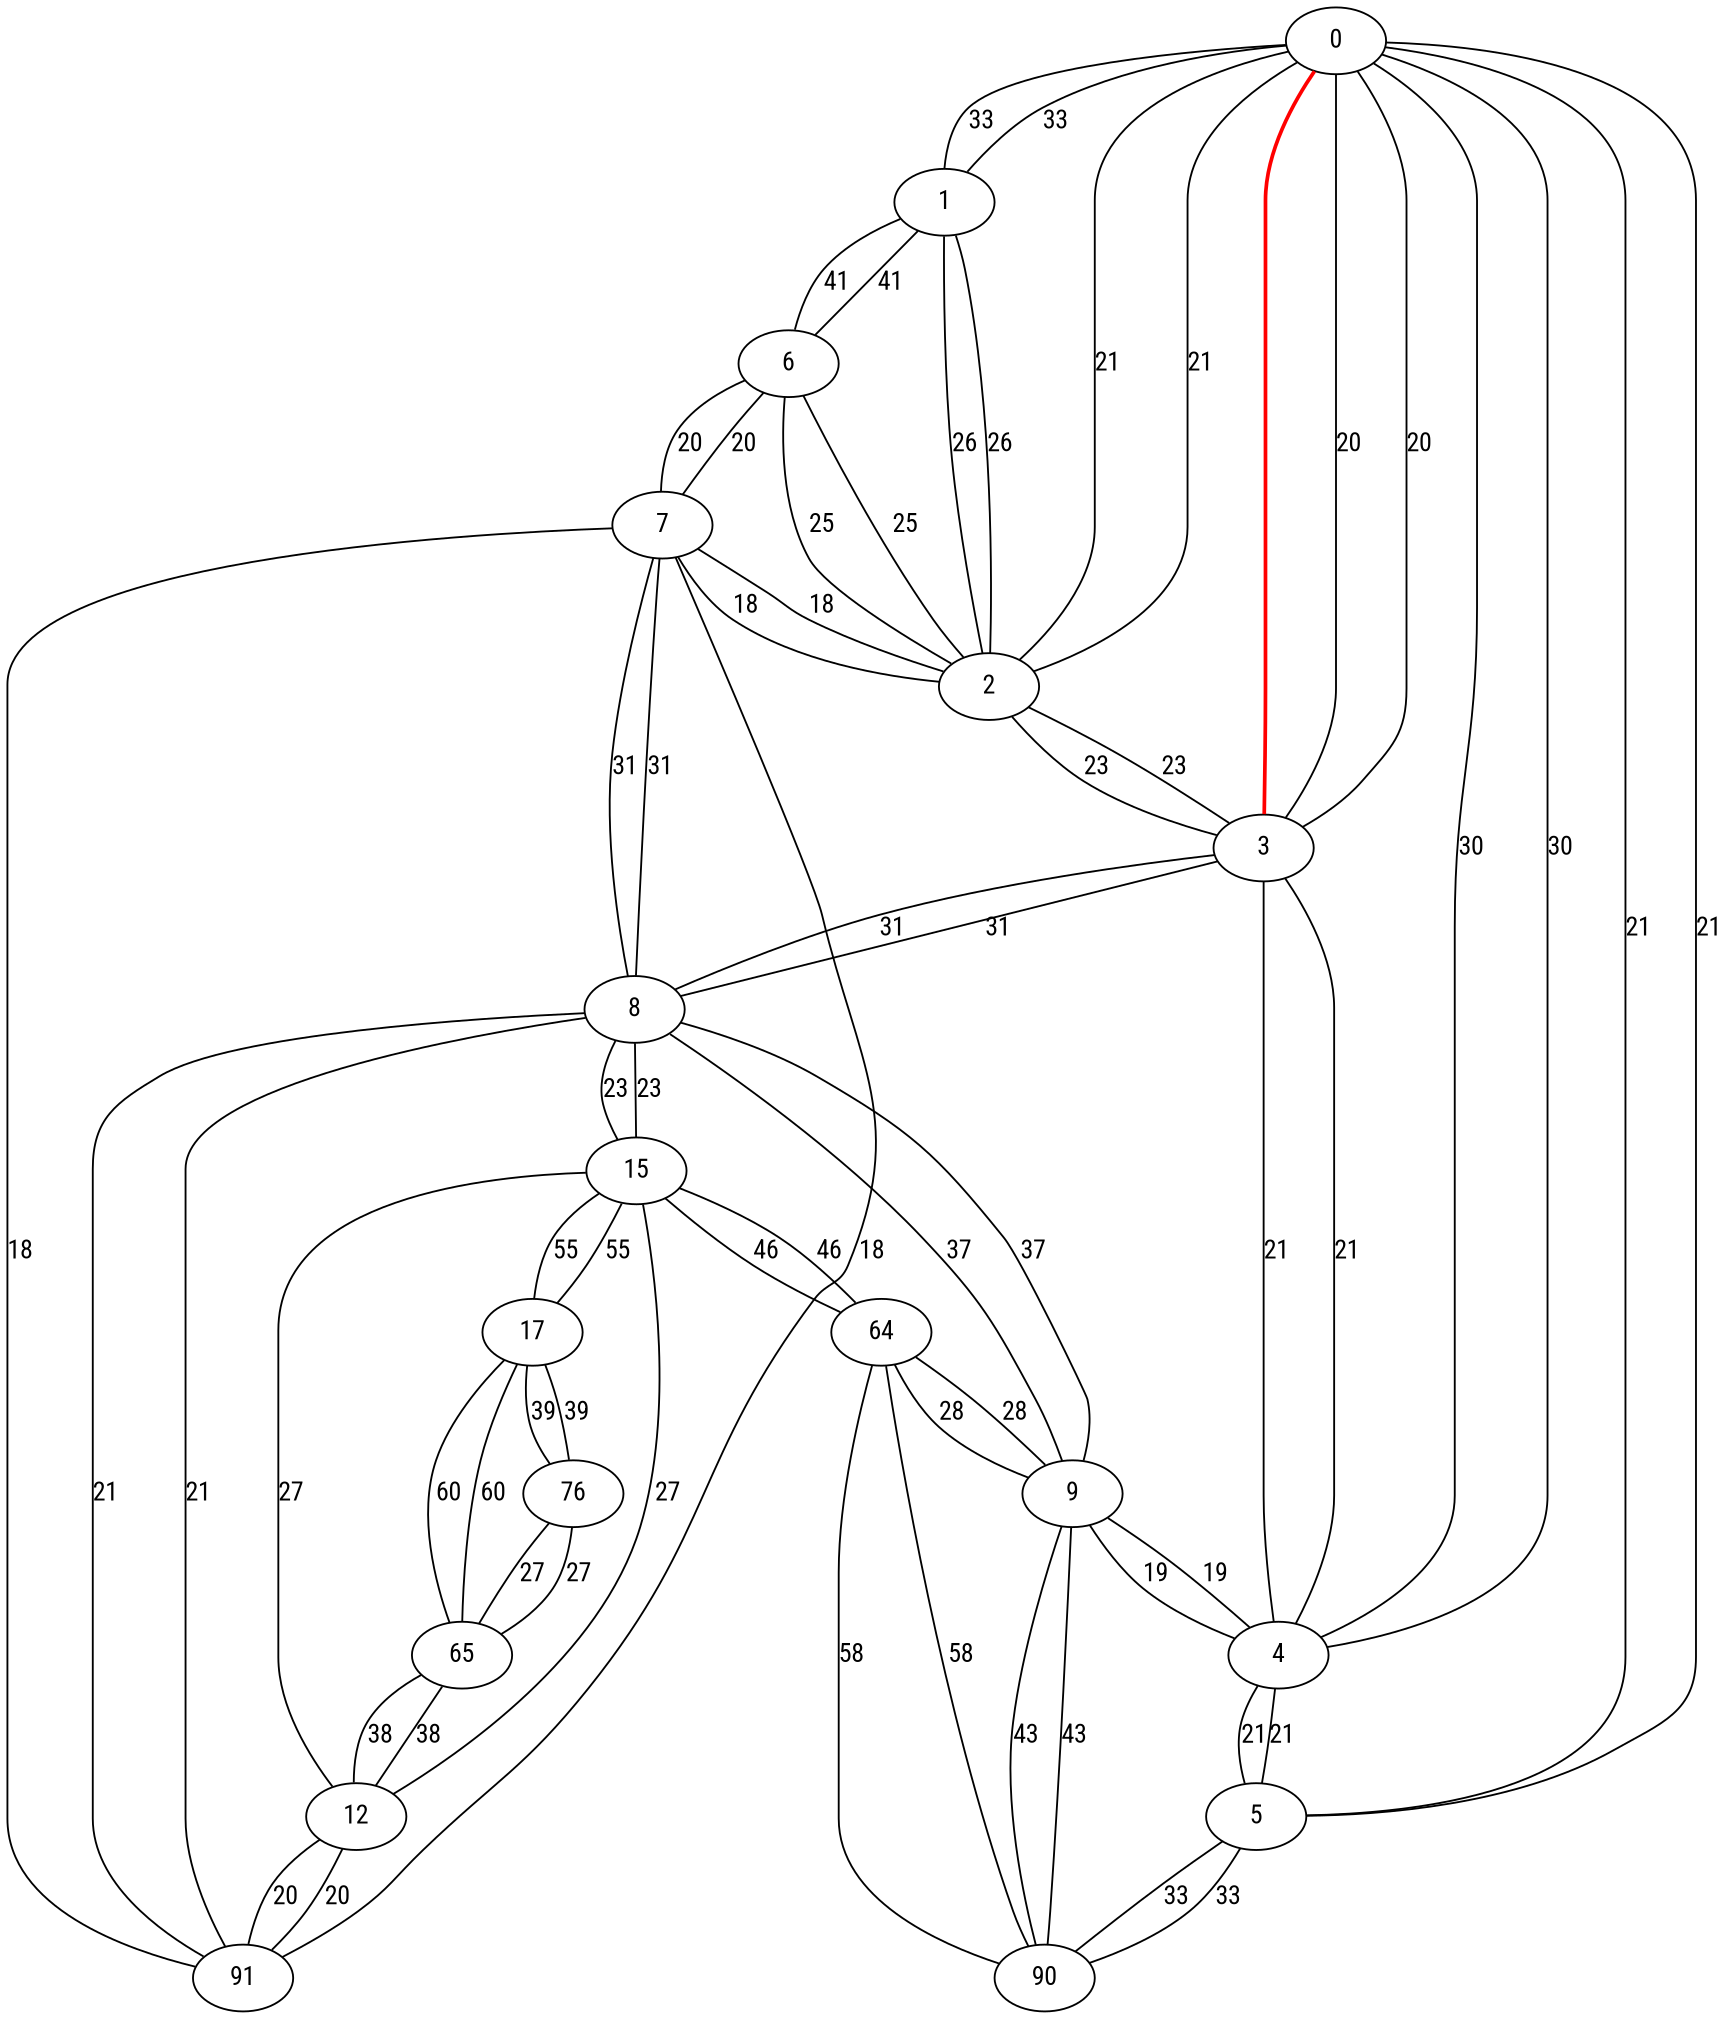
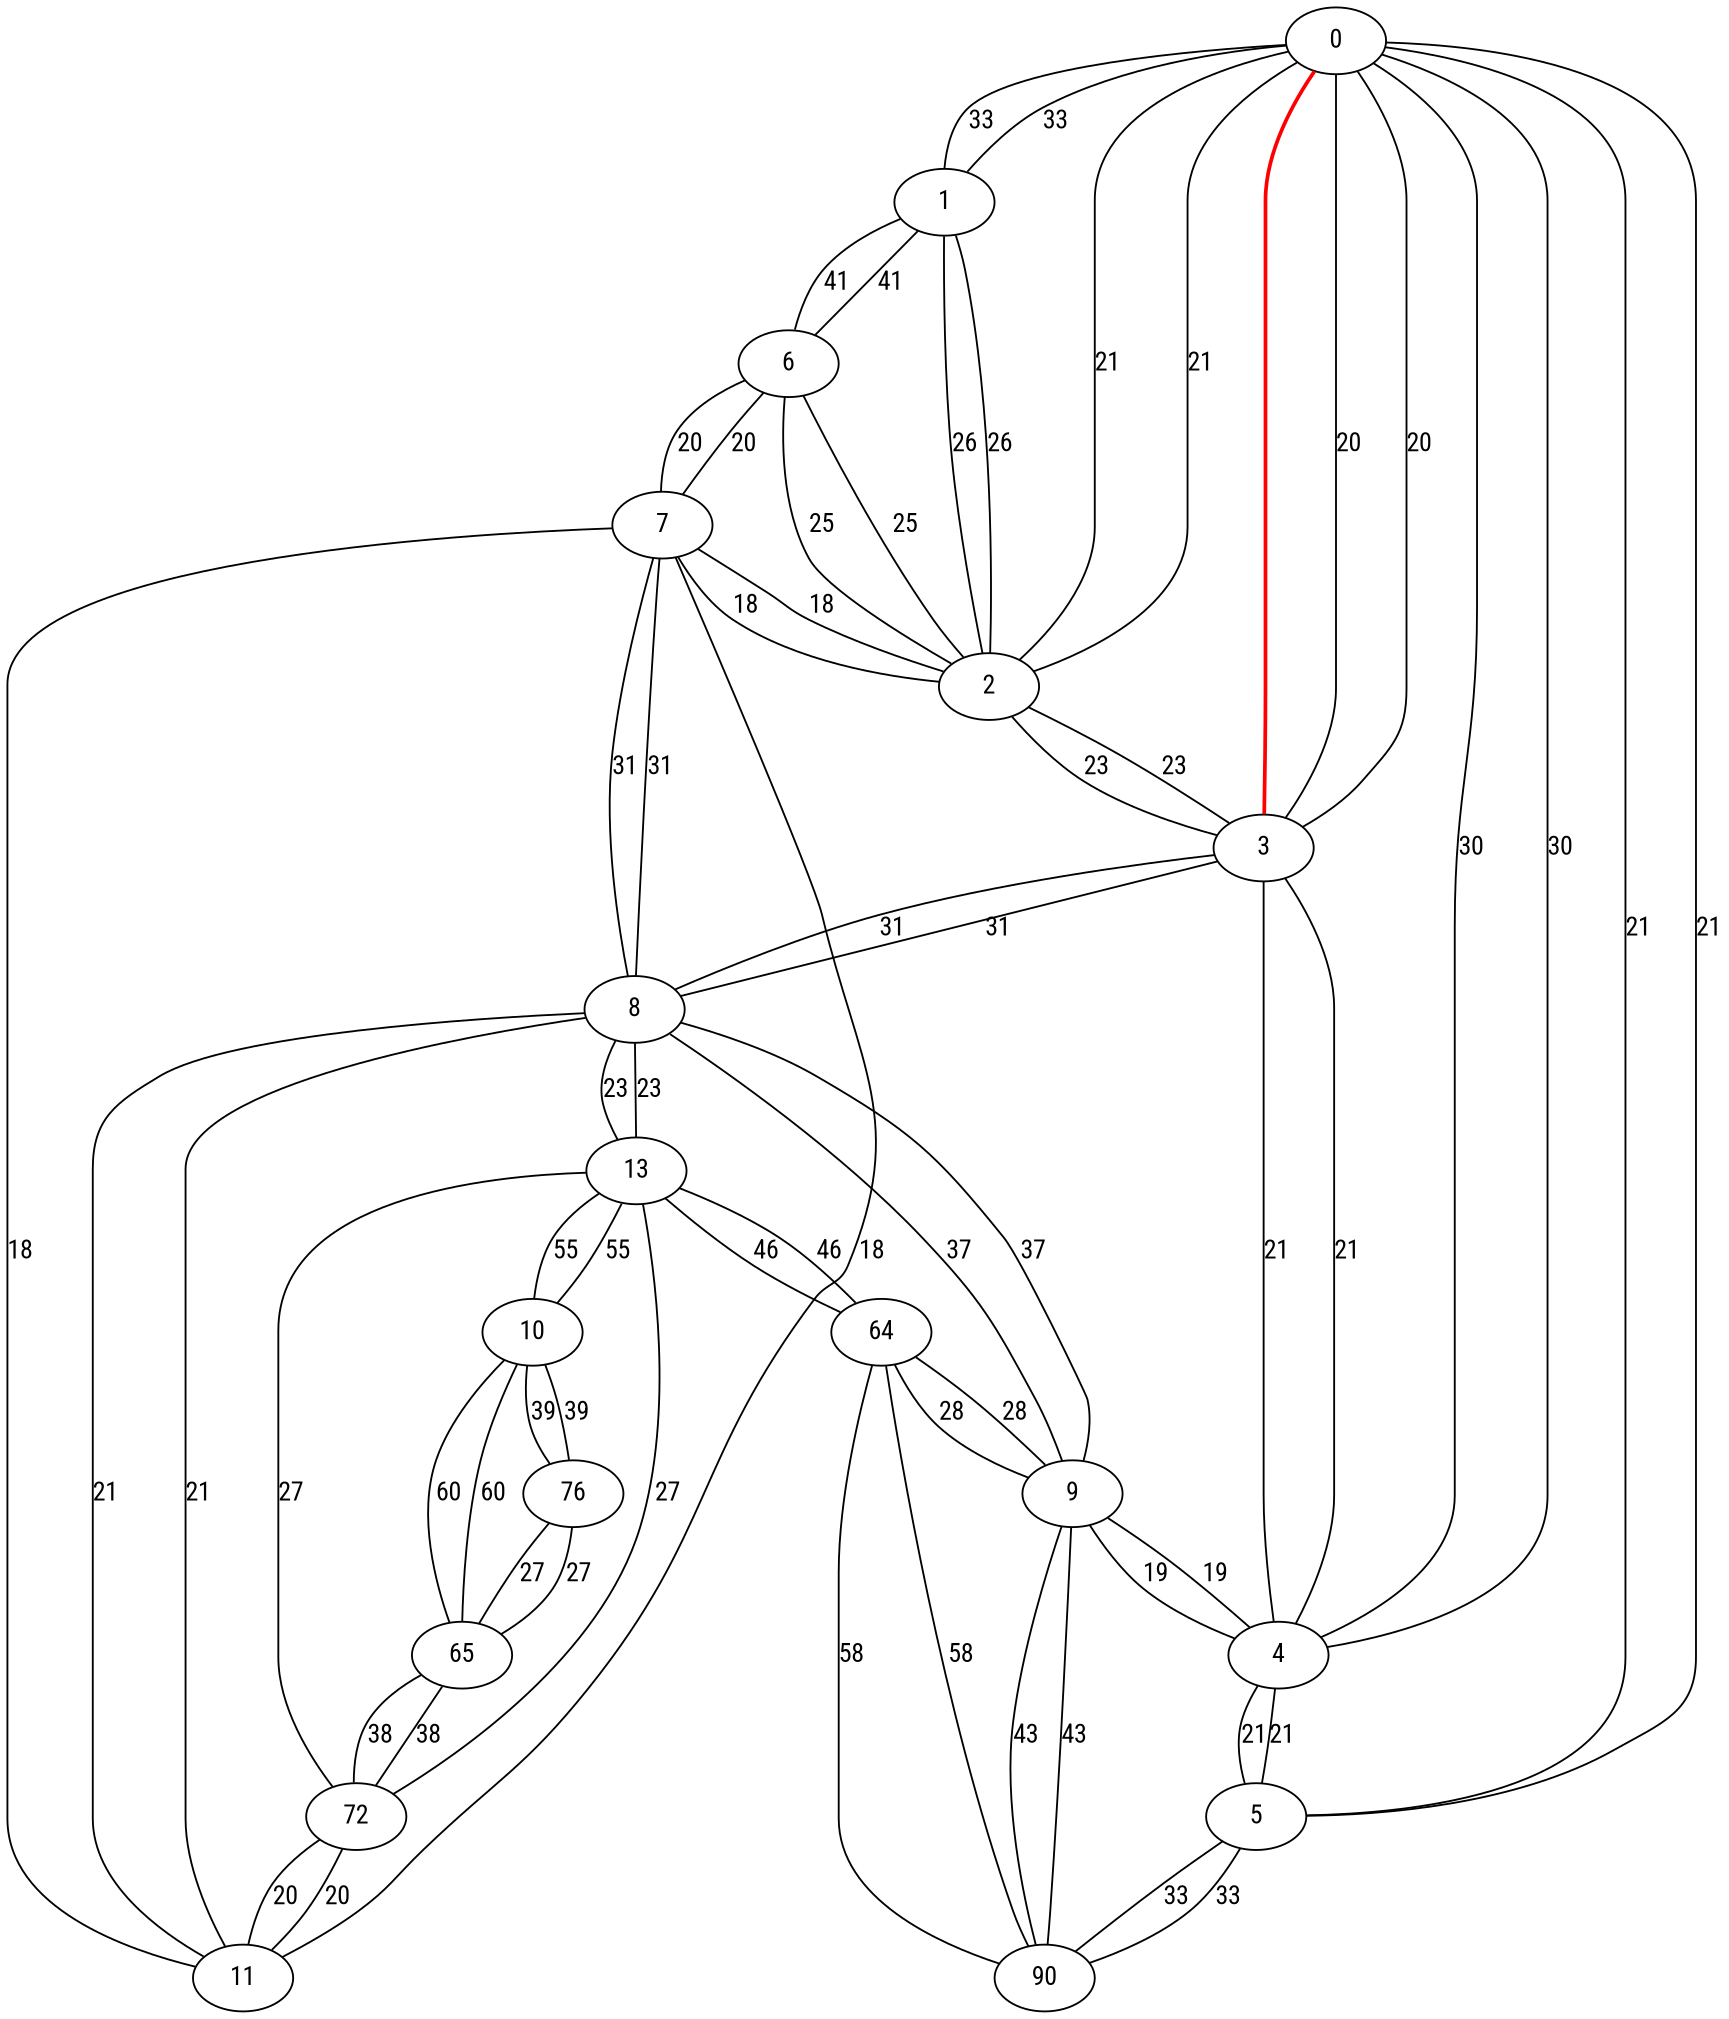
node "15": label "15" -> "13"
node "17": label "17" -> "10"
node "12": label "12" -> "72"
node "91": label "91" -> "11"
